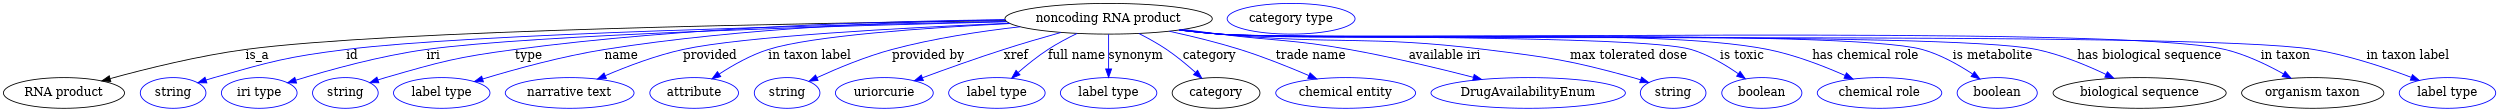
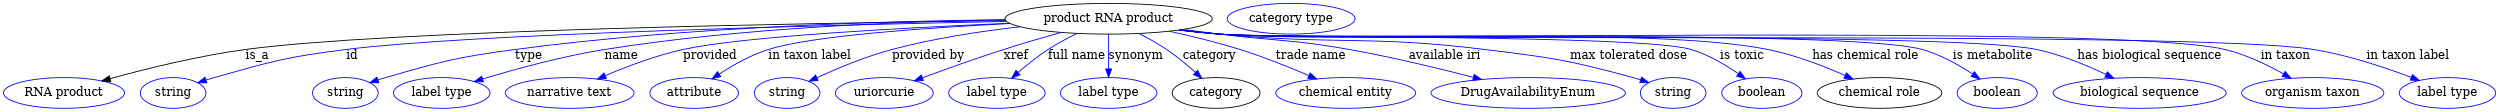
node "noncoding RNA product": label "noncoding RNA product" -> "product RNA product"
node "RNA product": color black -> blue
node "iri type": removed
node "chemical role": color blue -> black
node "biological sequence": color black -> blue
node "organism taxon": color black -> blue
